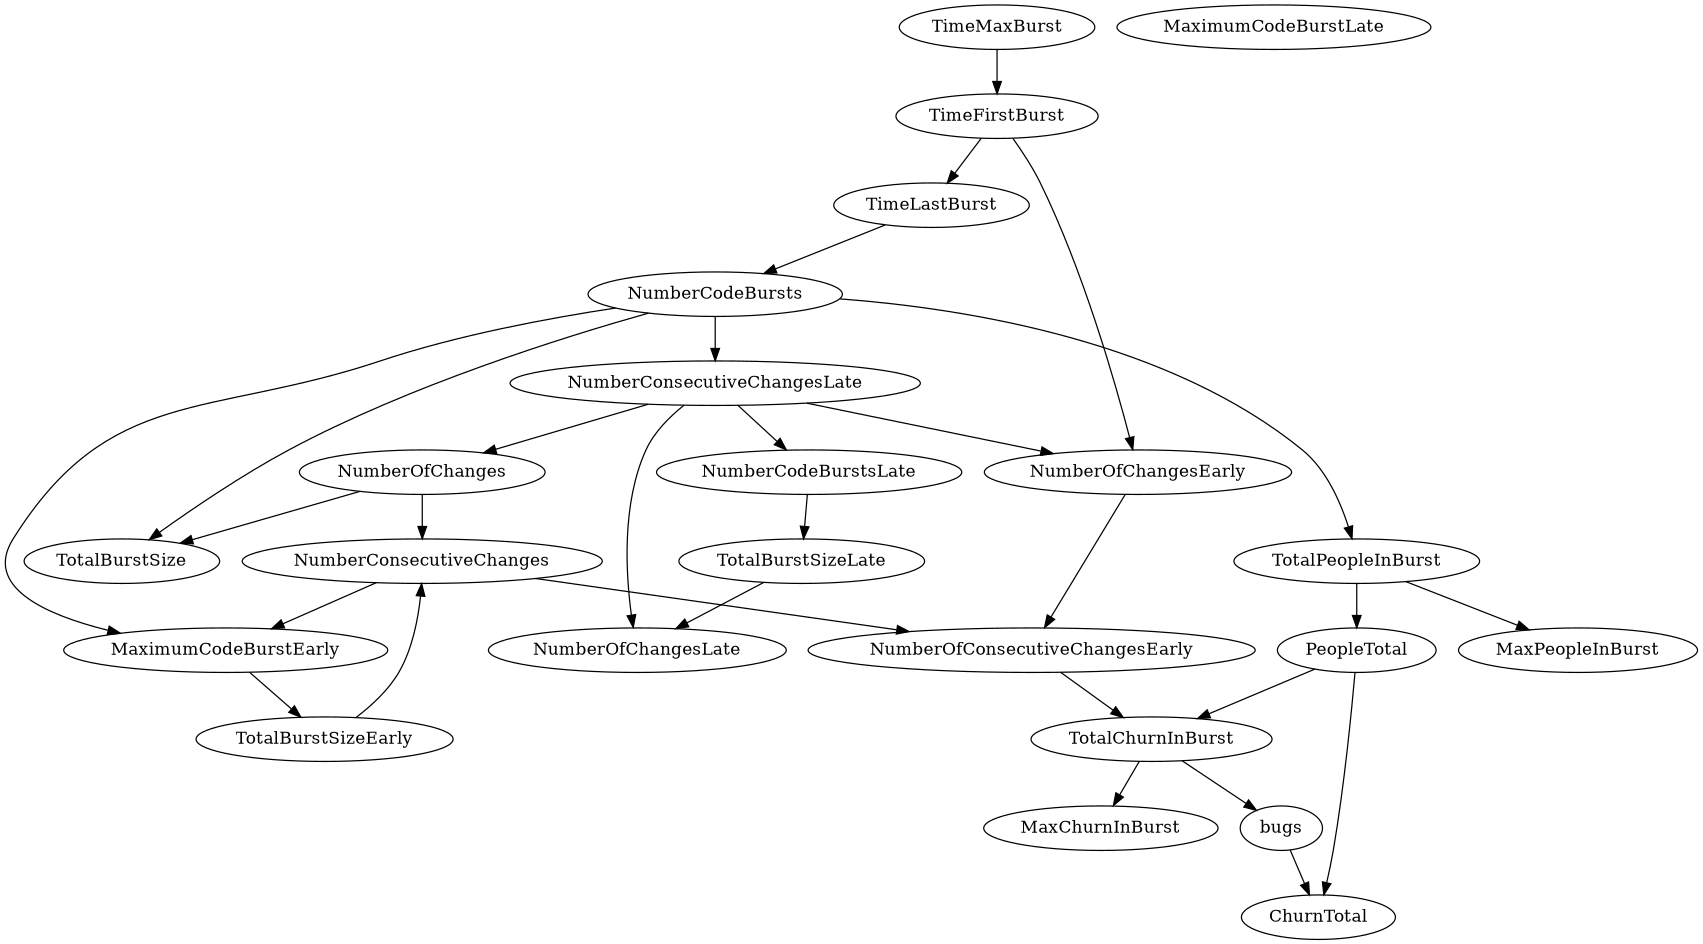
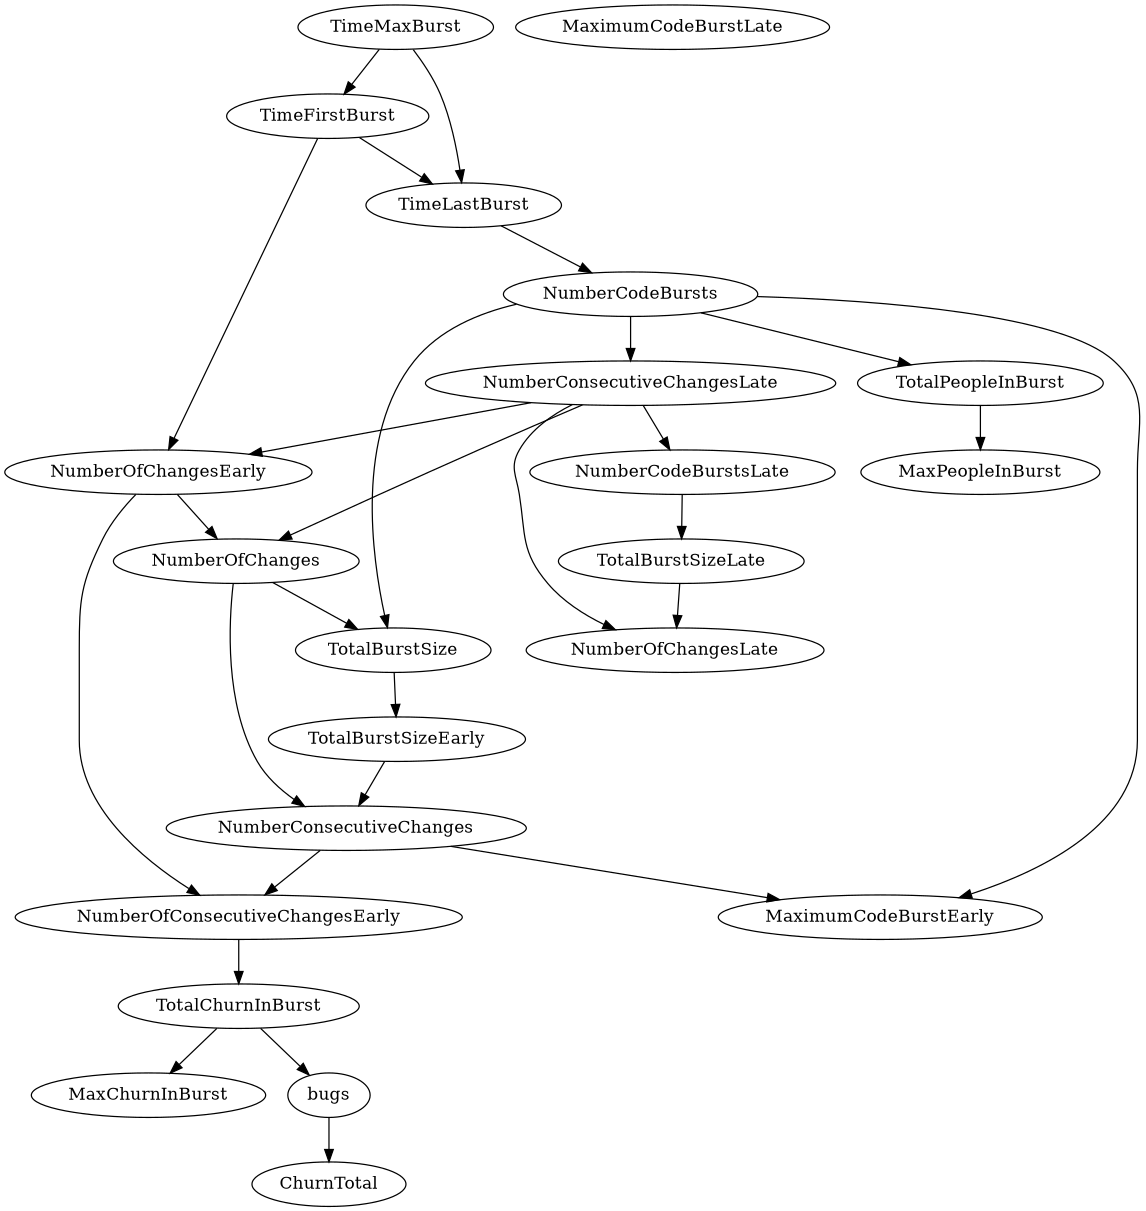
edge "TimeMaxBurst" -> "TimeLastBurst": added
edge "NumberOfChangesEarly" -> "NumberOfChanges": added
node "PeopleTotal": removed
edge "MaximumCodeBurstEarly" -> "TotalBurstSizeEarly": now "TotalBurstSize" -> "TotalBurstSizeEarly"
